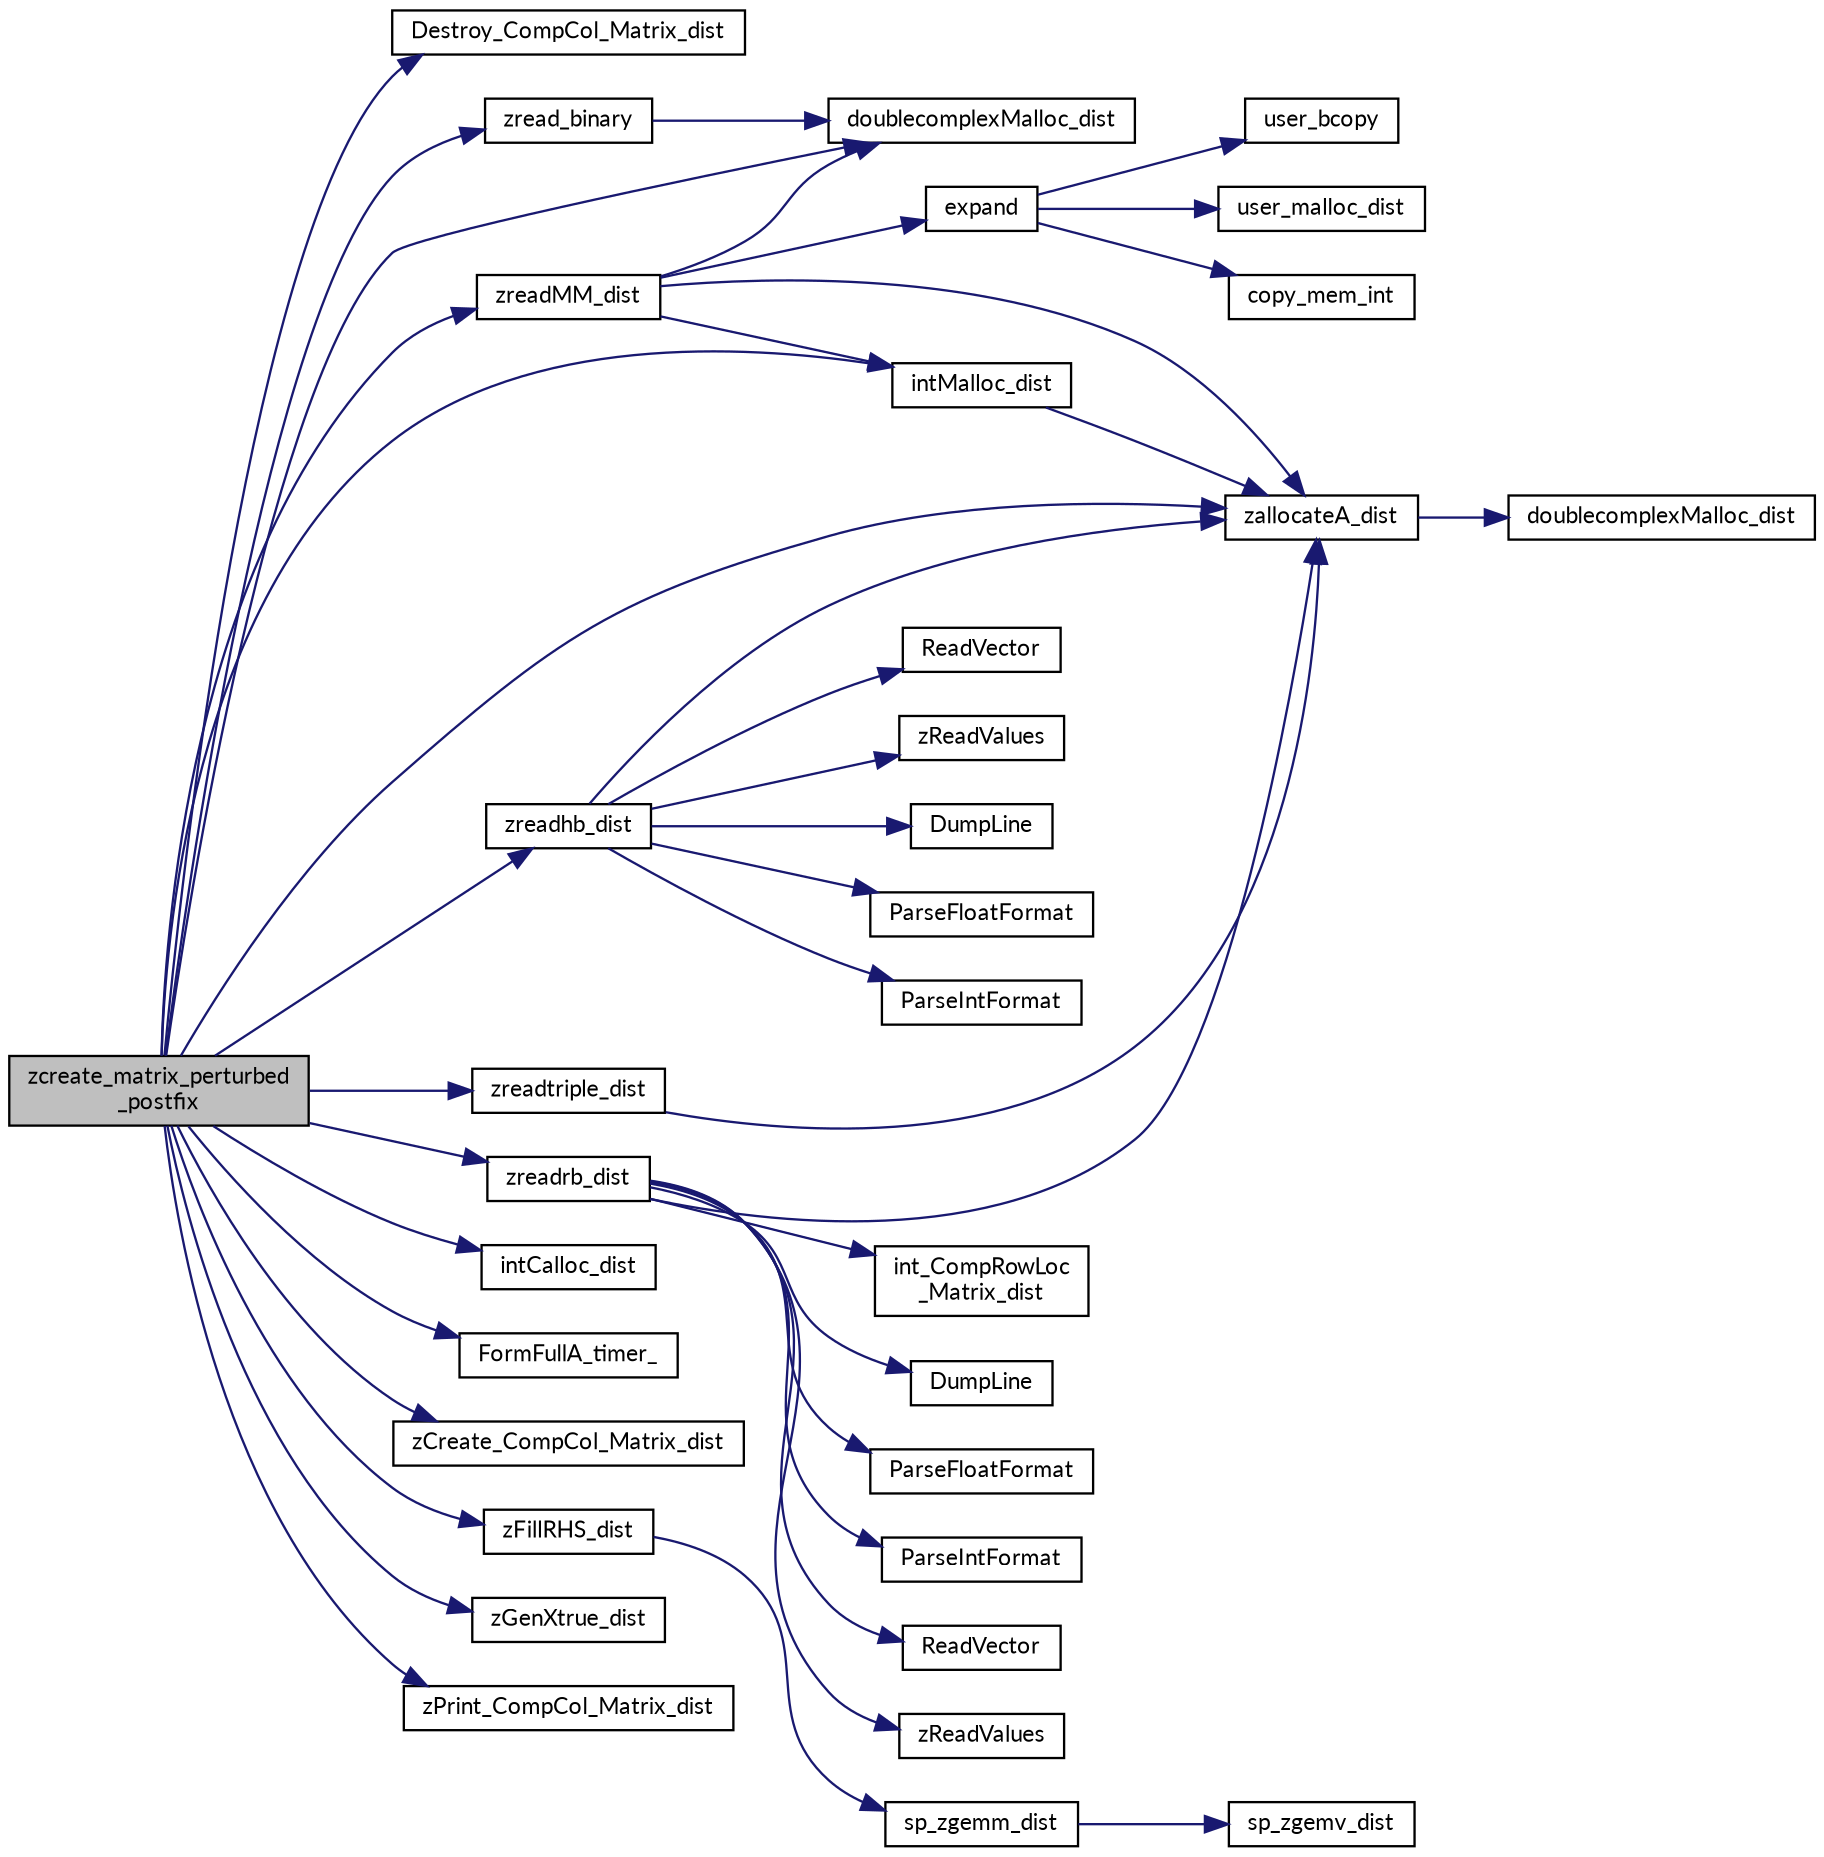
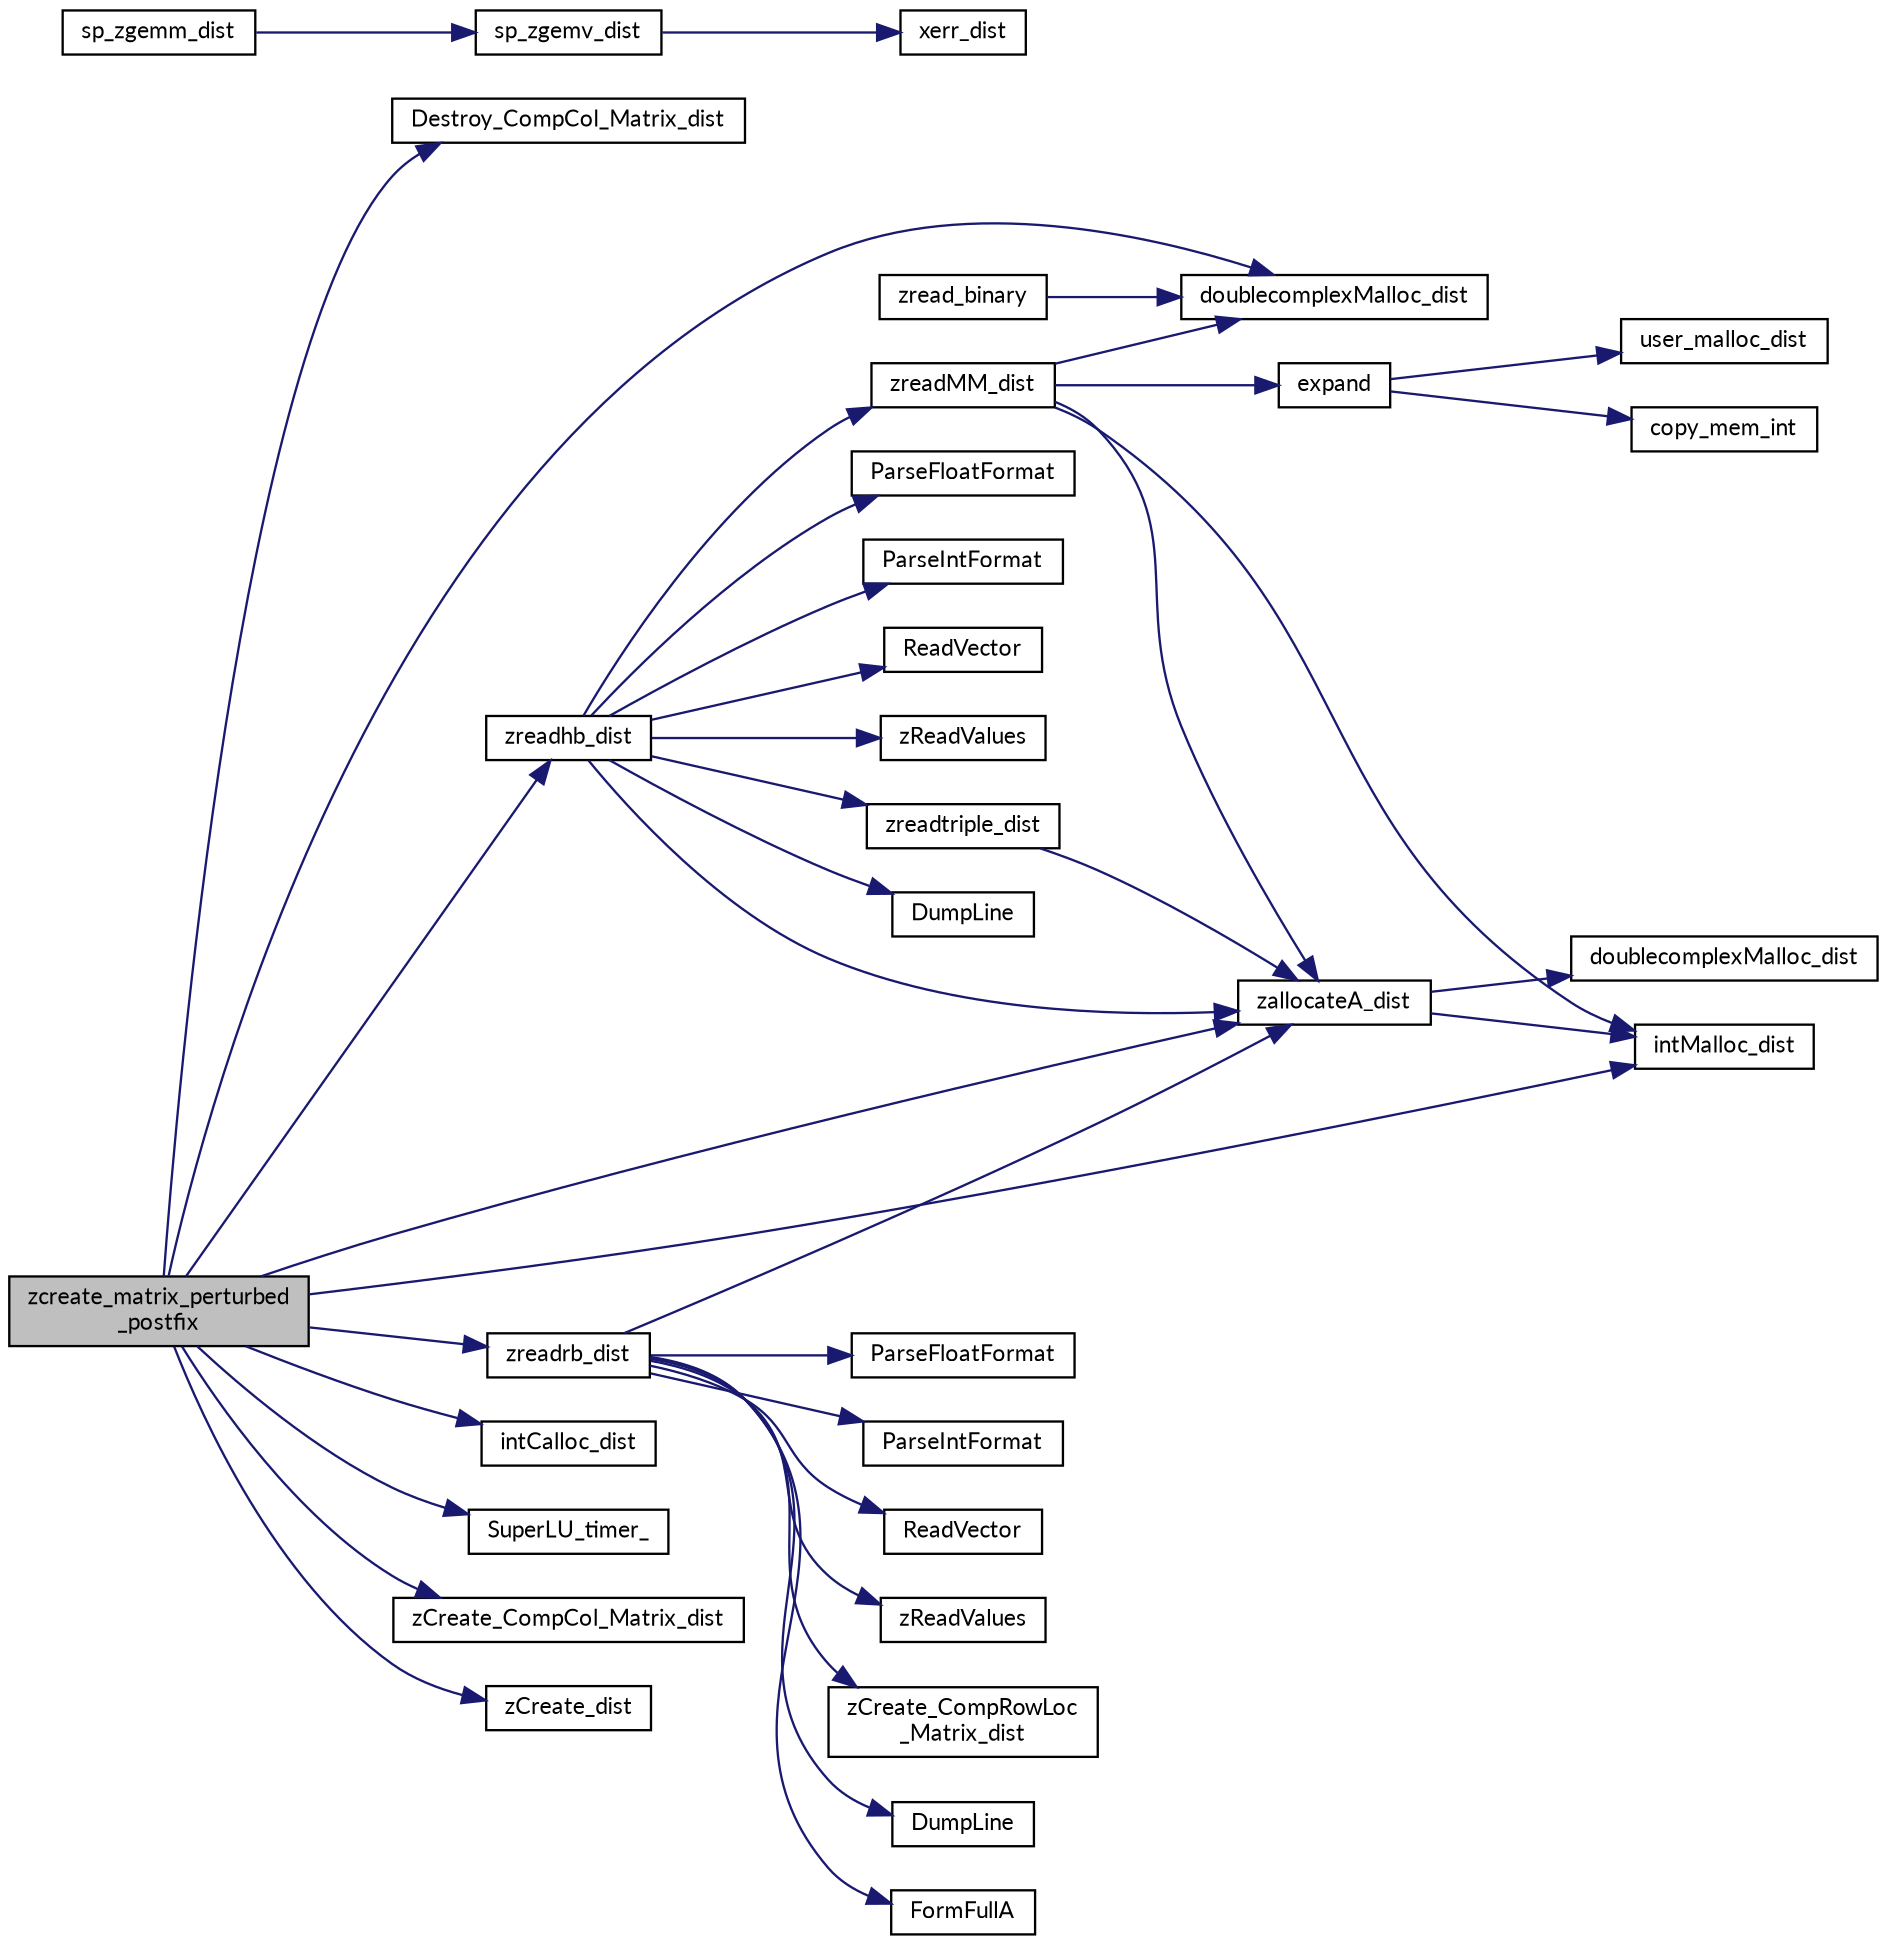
node "xerr_dist": added
node "user_bcopy": removed
edge "intMalloc_dist" -> "zallocateA_dist": reversed
edge "zcreate_matrix_perturbed _postfix" -> "zreadMM_dist": now "zreadhb_dist" -> "zreadMM_dist"
edge "zcreate_matrix_perturbed _postfix" -> "zread_binary": removed
edge "zcreate_matrix_perturbed _postfix" -> "zreadtriple_dist": now "zreadhb_dist" -> "zreadtriple_dist"
node "int_CompRowLoc _Matrix_dist": label "int_CompRowLoc _Matrix_dist" -> "zCreate_CompRowLoc _Matrix_dist"
node "FormFullA_timer_": label "FormFullA_timer_" -> "SuperLU_timer_"
node "zFillRHS_dist": removed
node "zGenXtrue_dist": label "zGenXtrue_dist" -> "zCreate_dist"
node "zPrint_CompCol_Matrix_dist": removed
node "FormFullA": added
